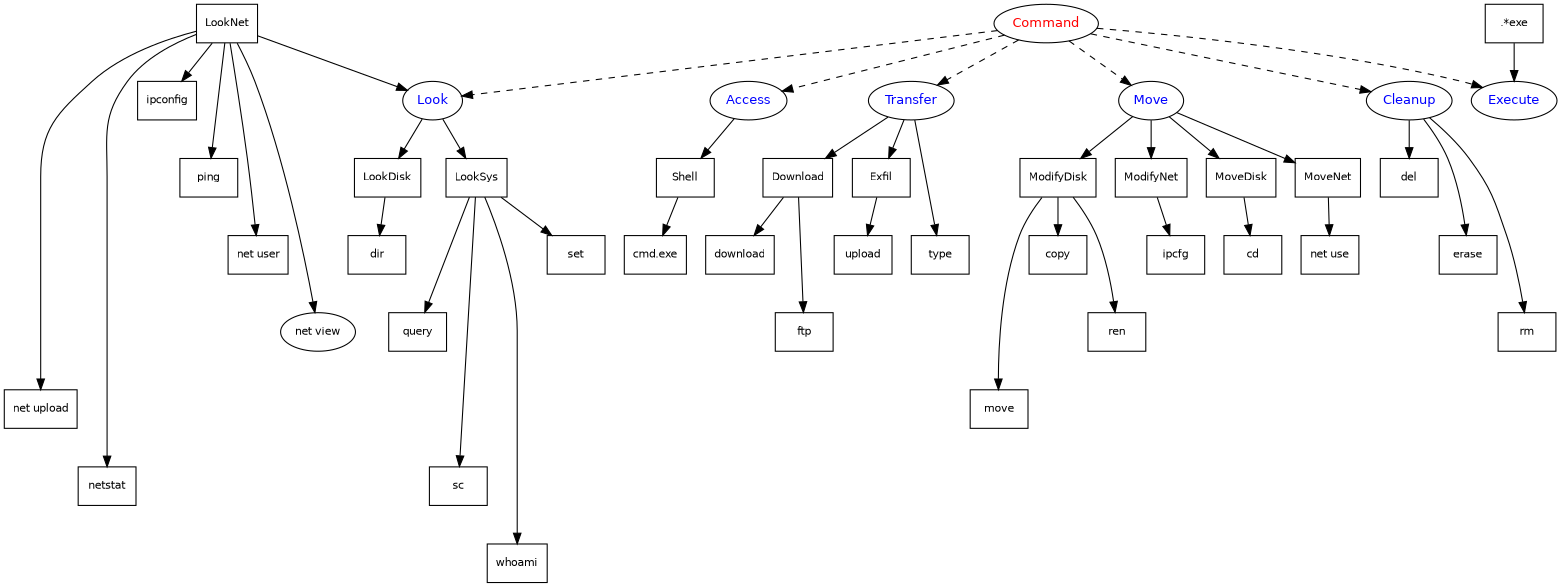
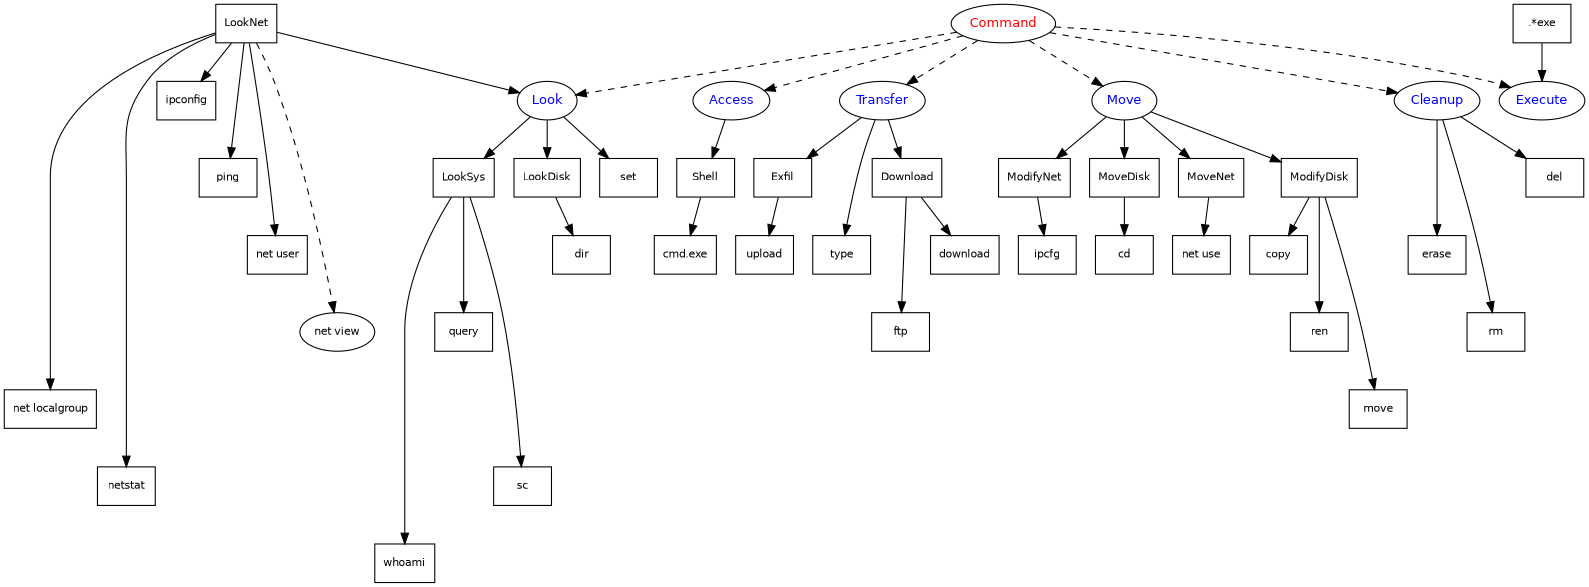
edge "LookNet" -> "net view": style solid -> dashed
edge "LookSys" -> "set": now "Look" -> "set"
node "net upload": label "net upload" -> "net localgroup"
